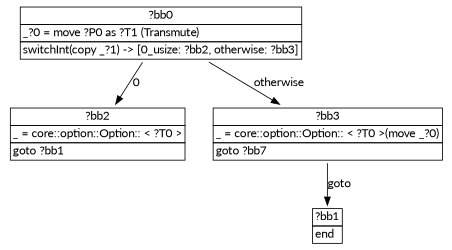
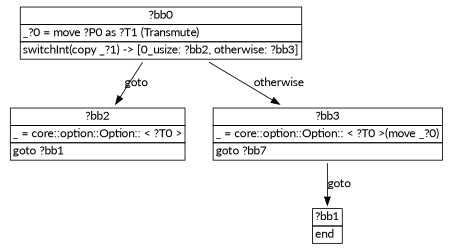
edge "?bb0" -> "?bb2": label "0" -> "goto"
